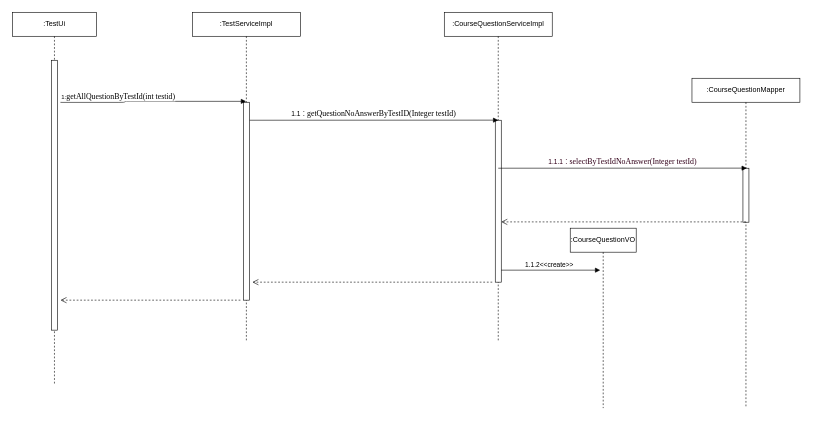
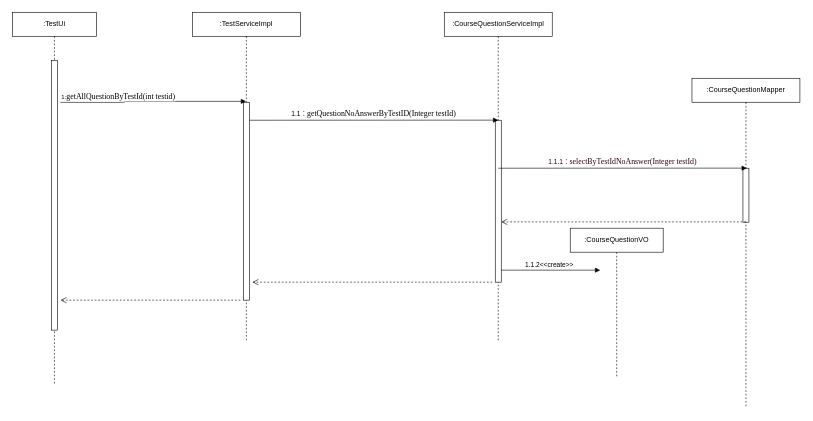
node ":CourseQuestionVO": size 66x180 -> 93x150
